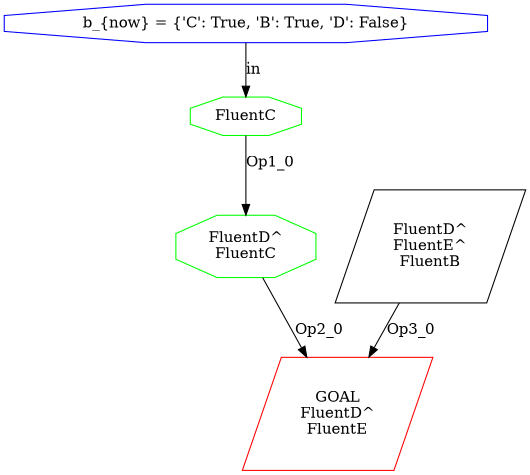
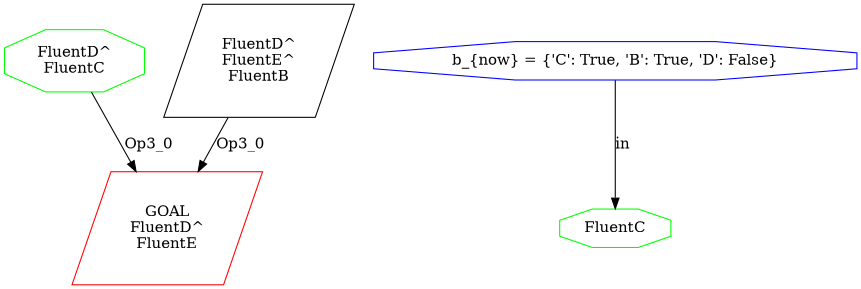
edge "FluentC" -> "FluentD^ FluentC": removed, label "Op1_0"
edge "FluentD^ FluentC" -> "GOAL FluentD^ FluentE": label "Op2_0" -> "Op3_0"
